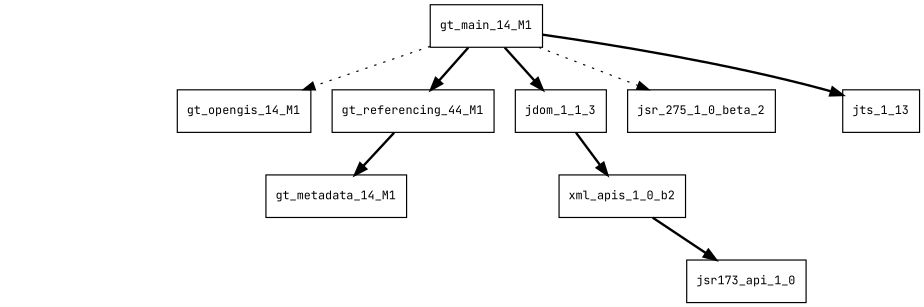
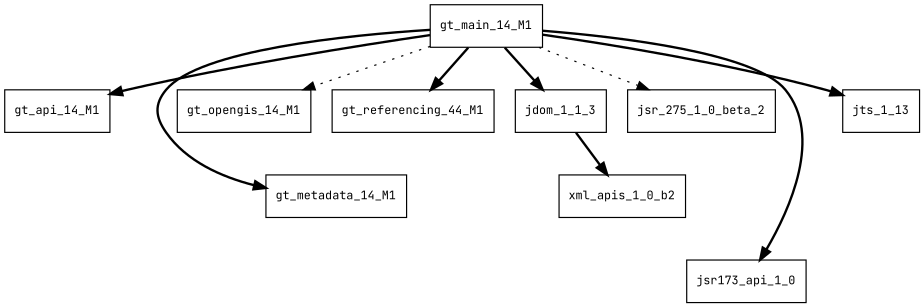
node "gt_api_14_M1": added
edge "gt_referencing_44_M1" -> "gt_metadata_14_M1": now "gt_main_14_M1" -> "gt_metadata_14_M1"
edge "xml_apis_1_0_b2" -> "jsr173_api_1_0": now "gt_main_14_M1" -> "jsr173_api_1_0"
